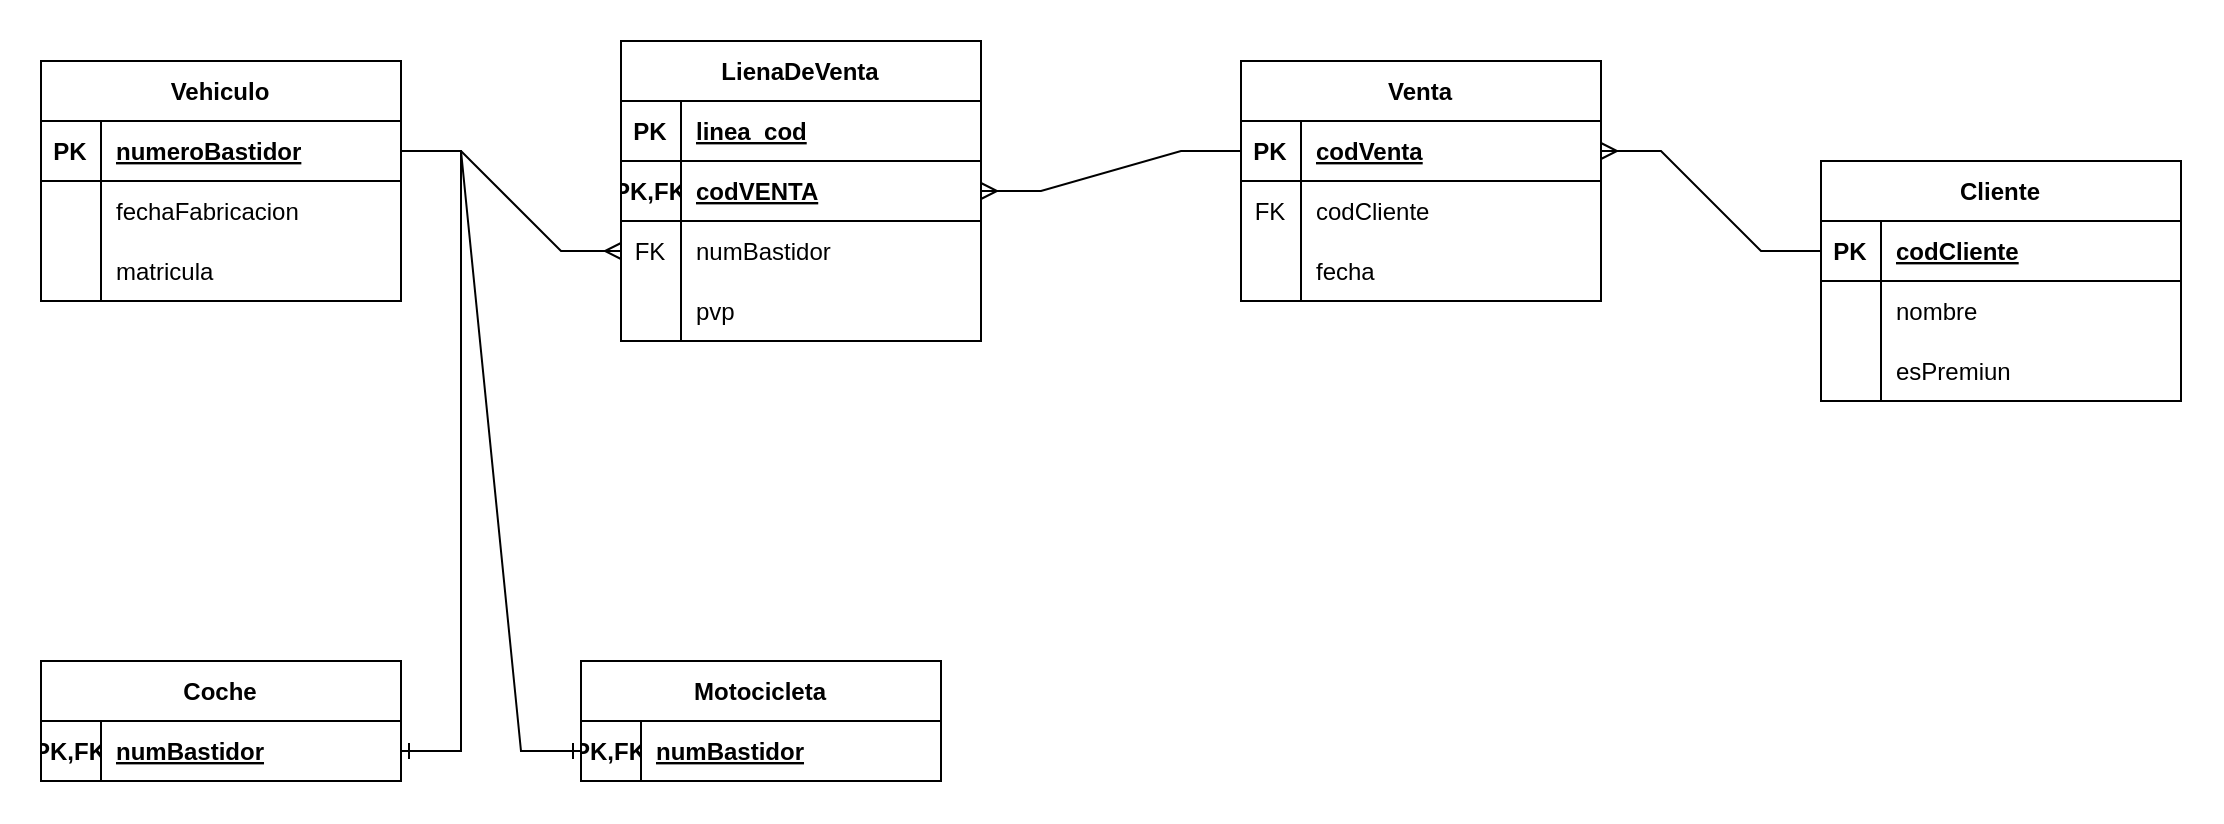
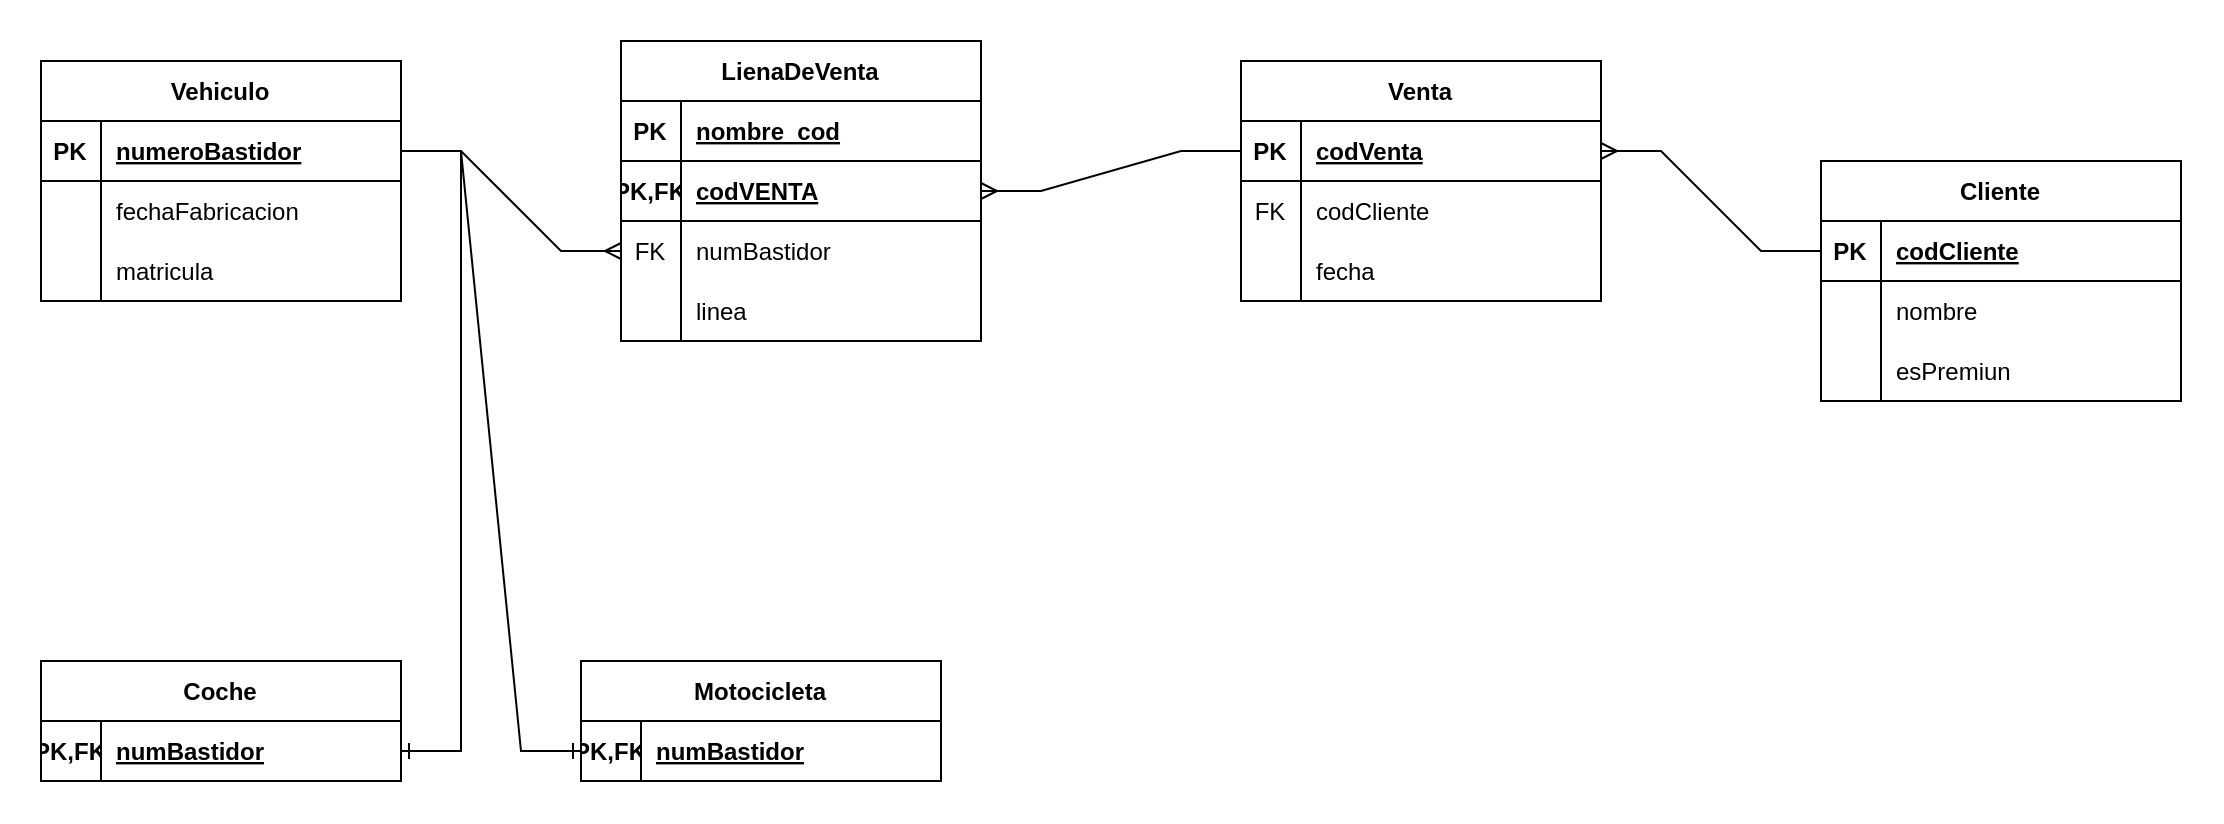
node "linea_cod": label "linea_cod" -> "nombre_cod"
node "pvp": label "pvp" -> "linea"
